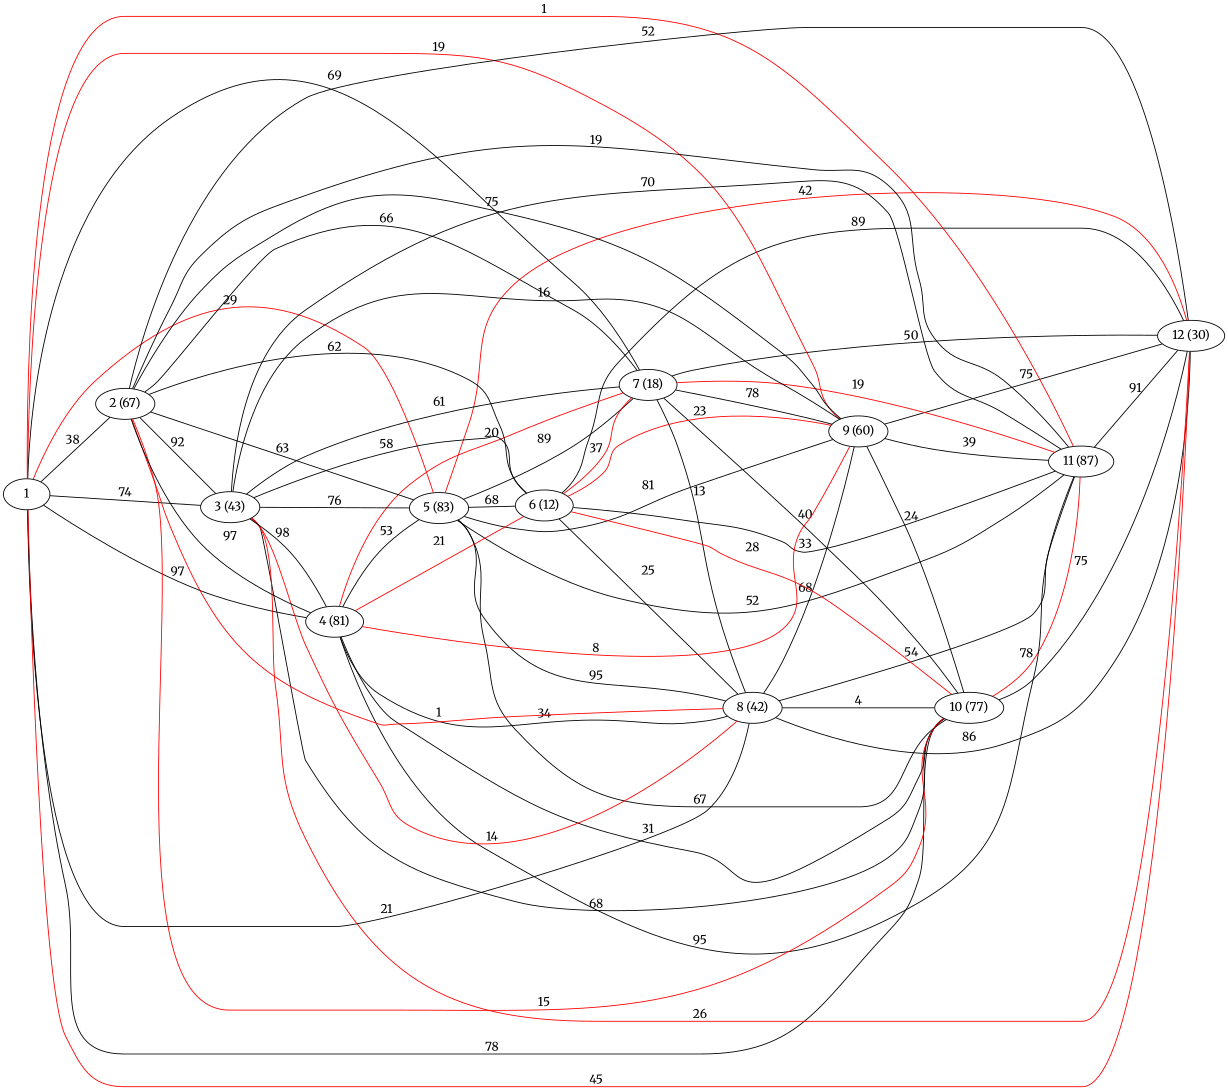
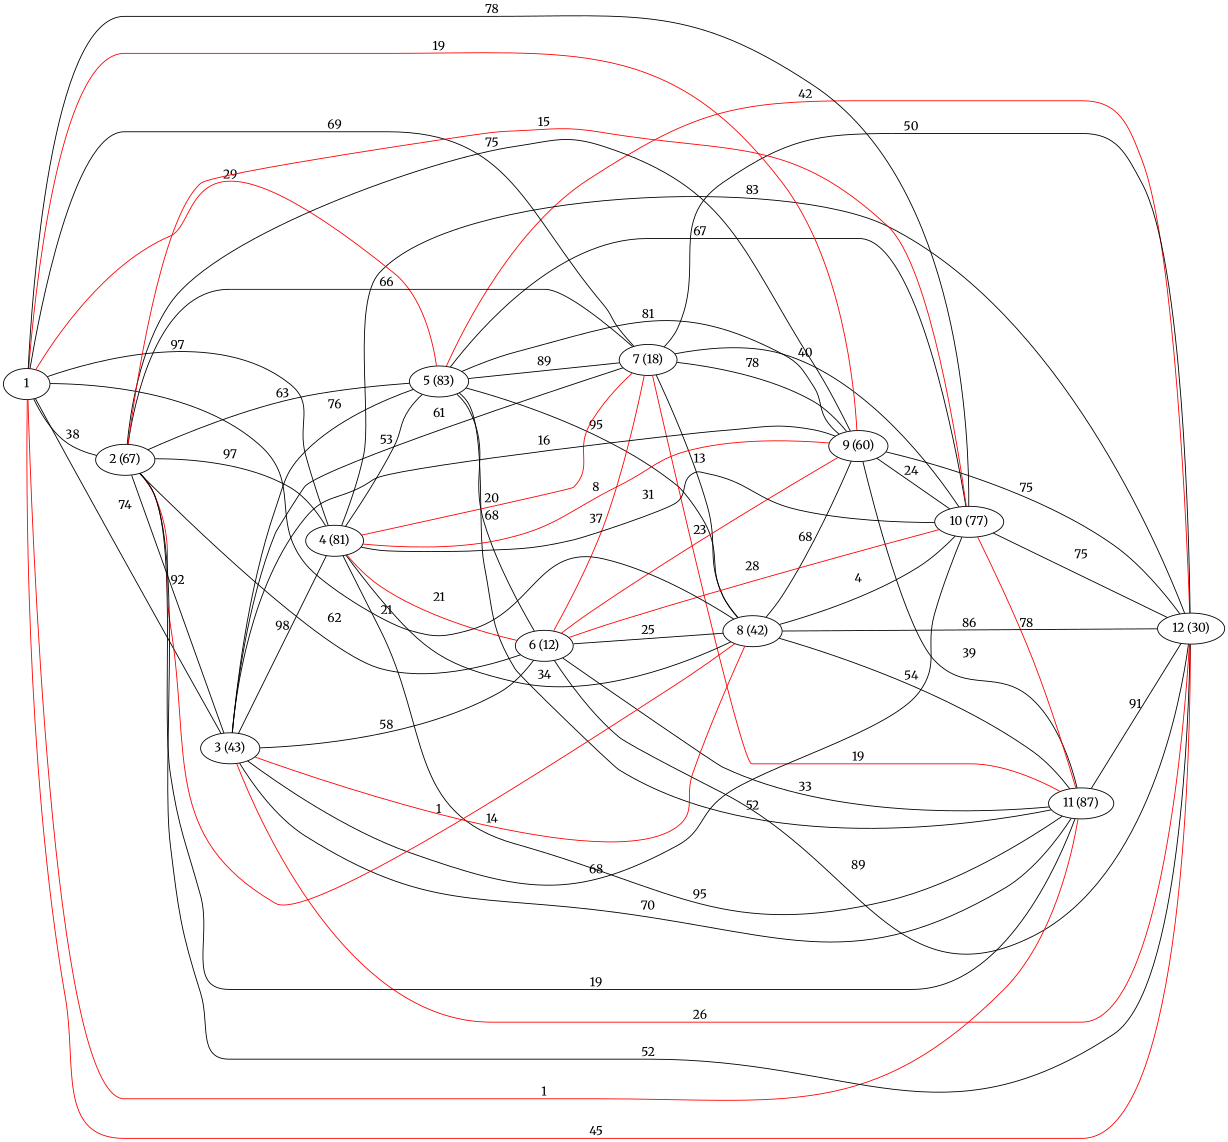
edge "4 (81)" -- "12 (30)": added, label "83"
